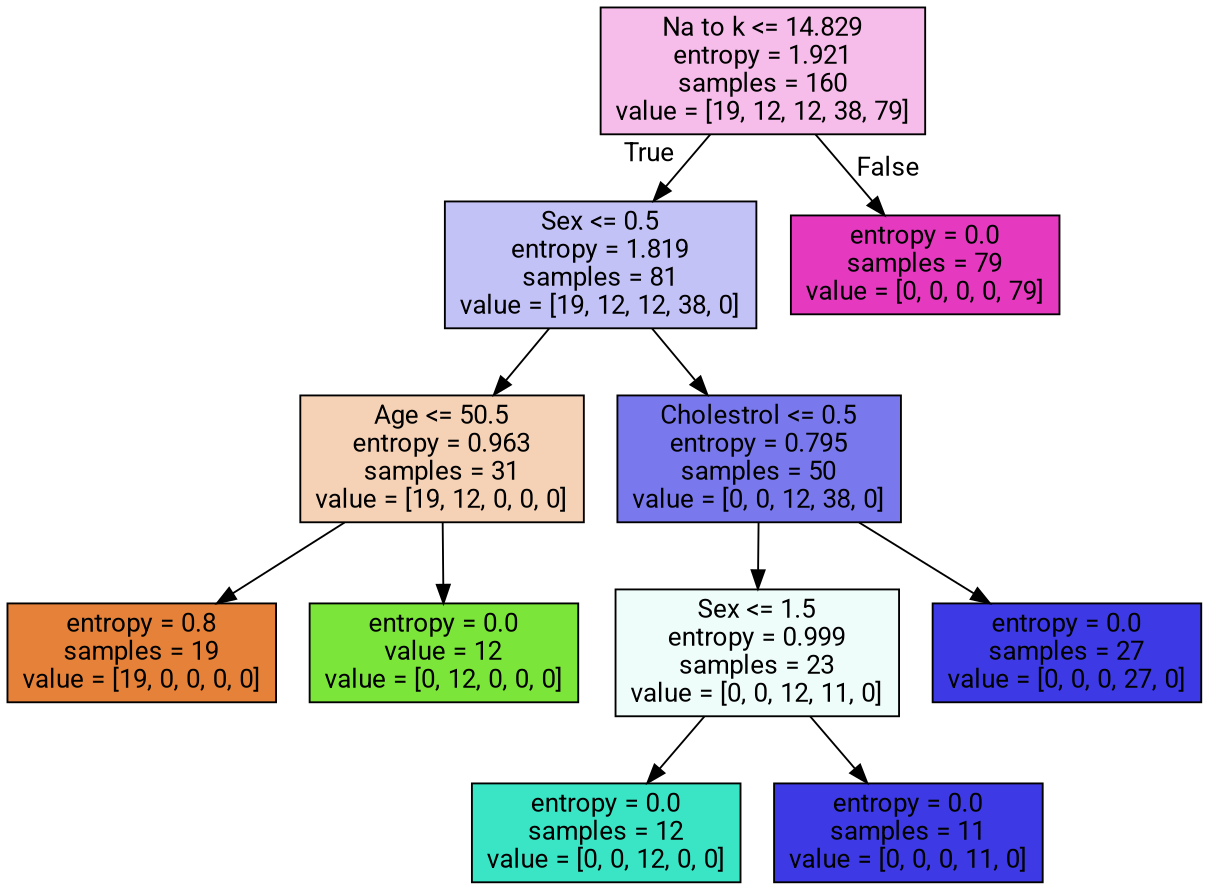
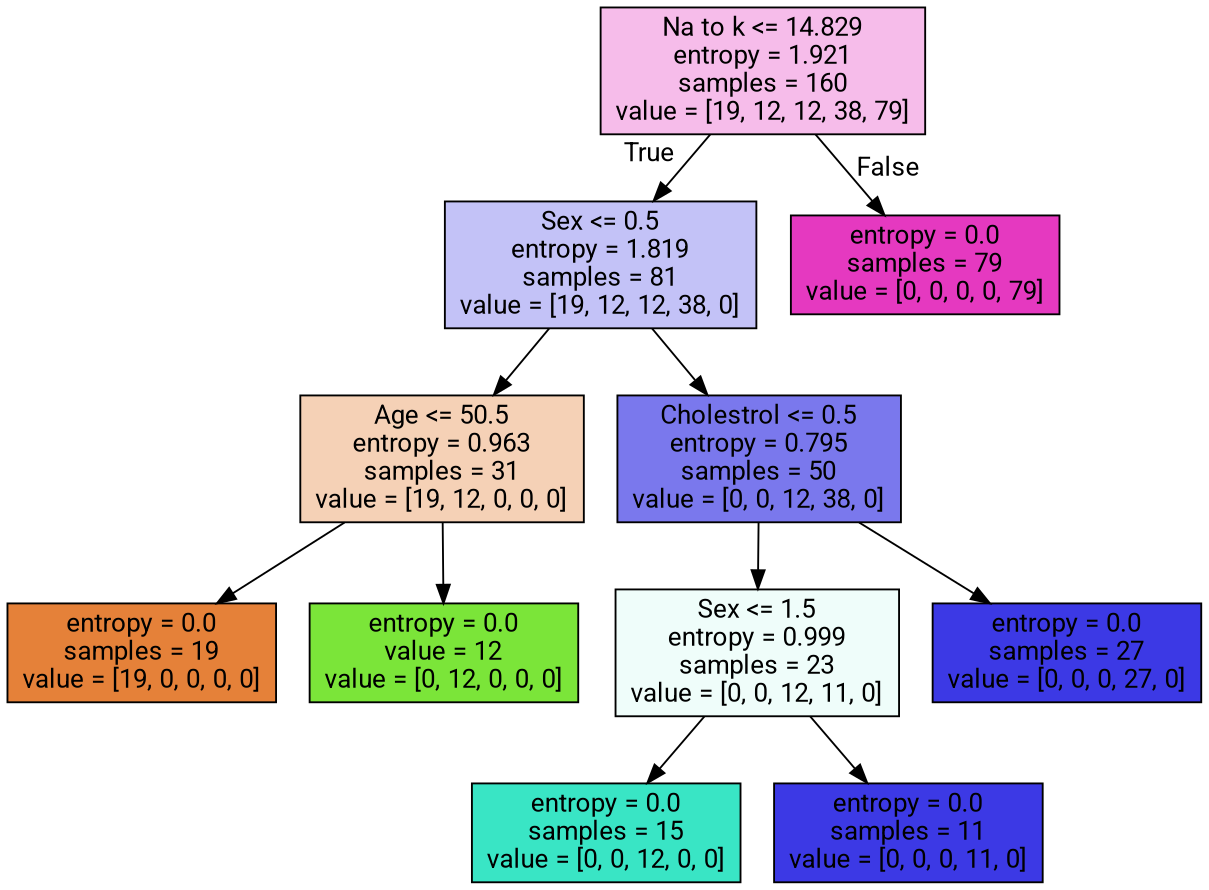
node "entropy = 0.8 samples = 19 value = [19, 0, 0, 0, 0]": label "entropy = 0.8 samples = 19 value = [19, 0, 0, 0, 0]" -> "entropy = 0.0 samples = 19 value = [19, 0, 0, 0, 0]"
node "entropy = 0.0 samples = 12 value = [0, 0, 12, 0, 0]": label "entropy = 0.0 samples = 12 value = [0, 0, 12, 0, 0]" -> "entropy = 0.0 samples = 15 value = [0, 0, 12, 0, 0]"
